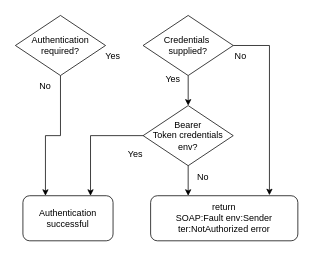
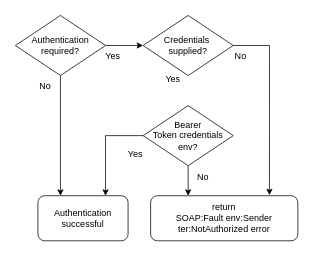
edge "Authentication required?" -> "Credentials supplied?": added
edge "Credentials supplied?" -> "Bearer Token credentials env?": removed
node "Authentication successful": moved (68, 218) -> (83, 218)
